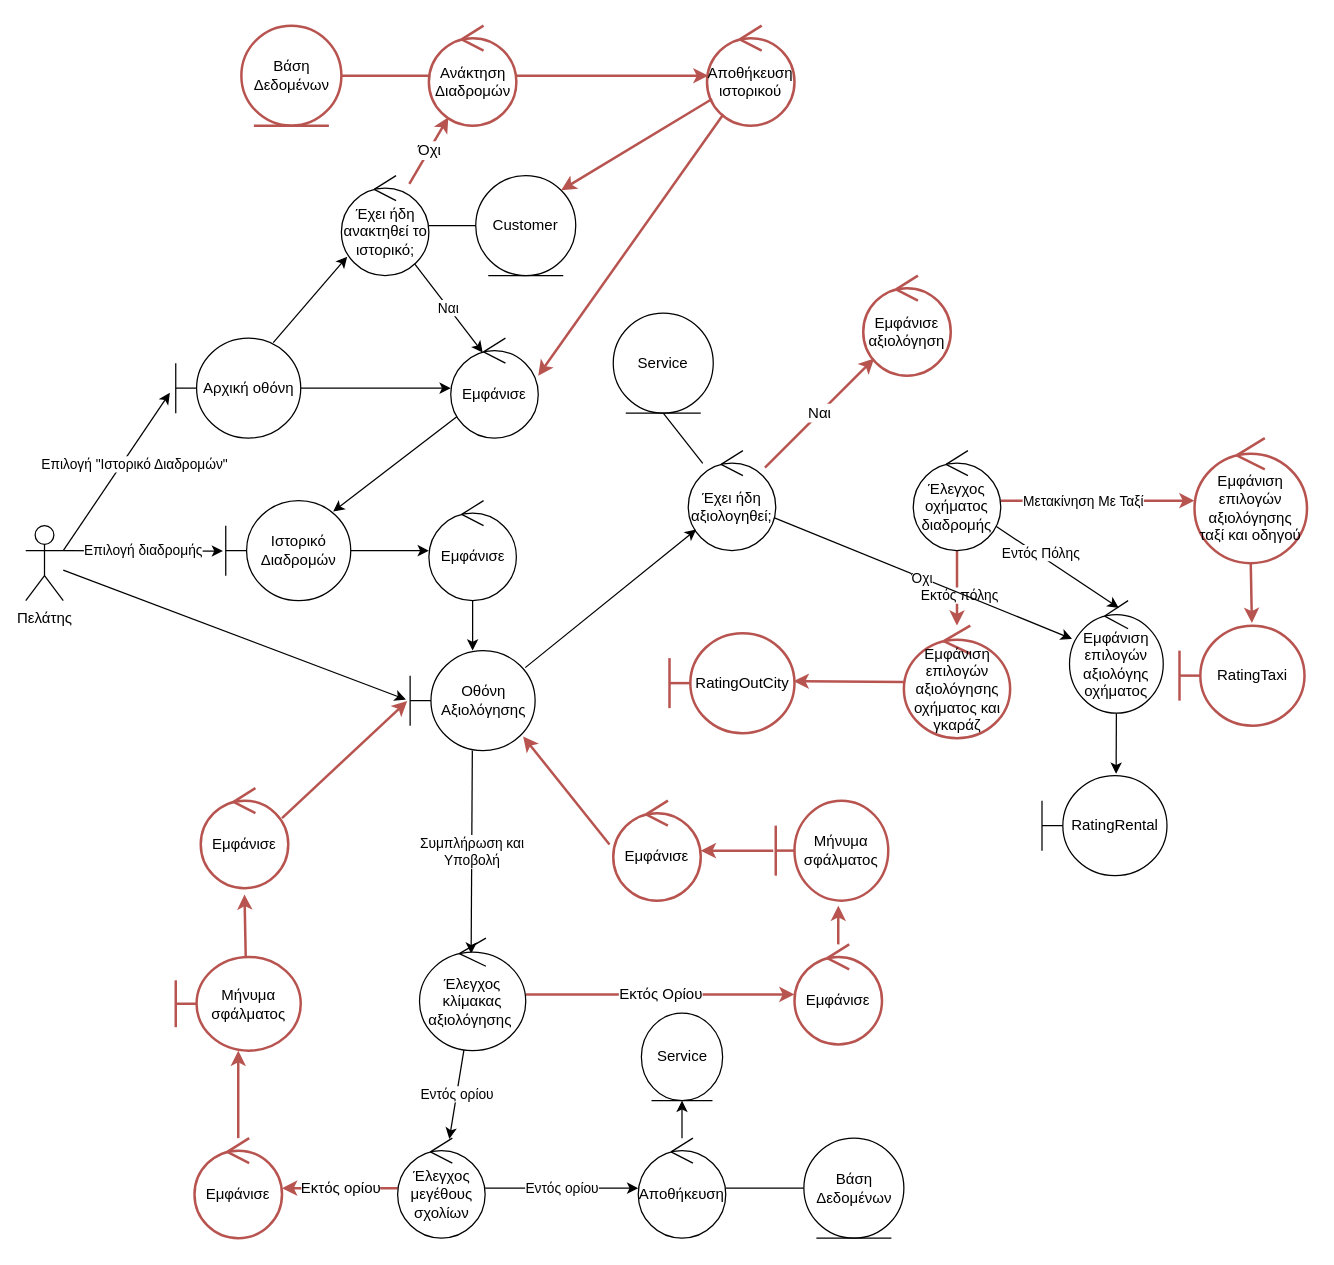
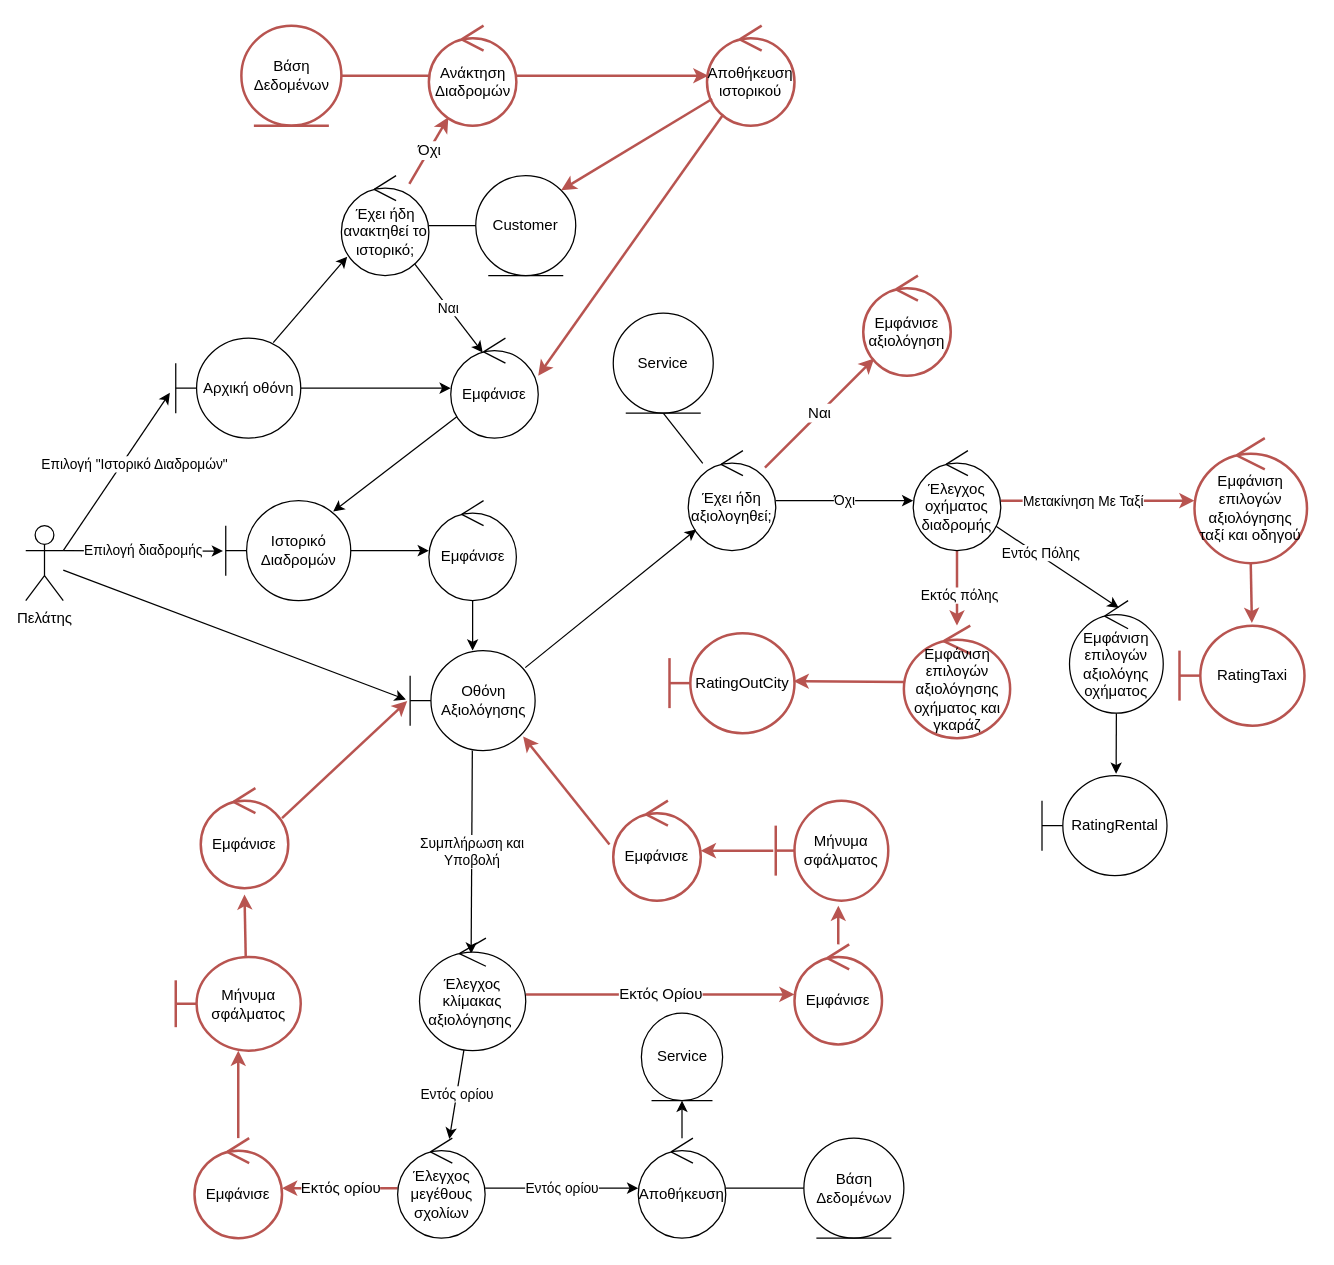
edge "Έχει ήδη αξιολογηθεί;" -> "Εμφάνιση επιλογών αξιολόγης οχήματος": now "Έχει ήδη αξιολογηθεί;" -> "Έλεγχος οχήματος διαδρομής"
